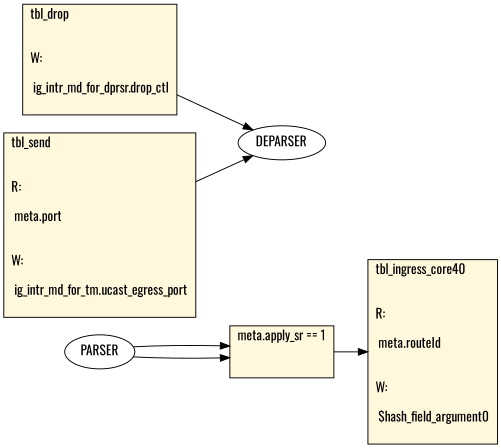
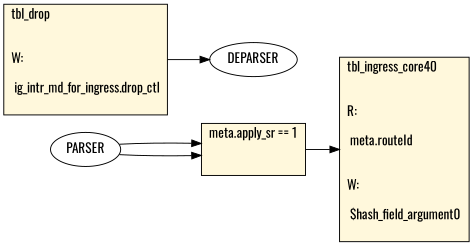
node "tbl_drop W: ig_intr_md_for_dprsr.drop_ctl": label "tbl_drop W: ig_intr_md_for_dprsr.drop_ctl" -> "tbl_drop W: ig_intr_md_for_ingress.drop_ctl"
node "tbl_send R: meta.port W: ig_intr_md_for_tm.ucast_egress_port": removed
